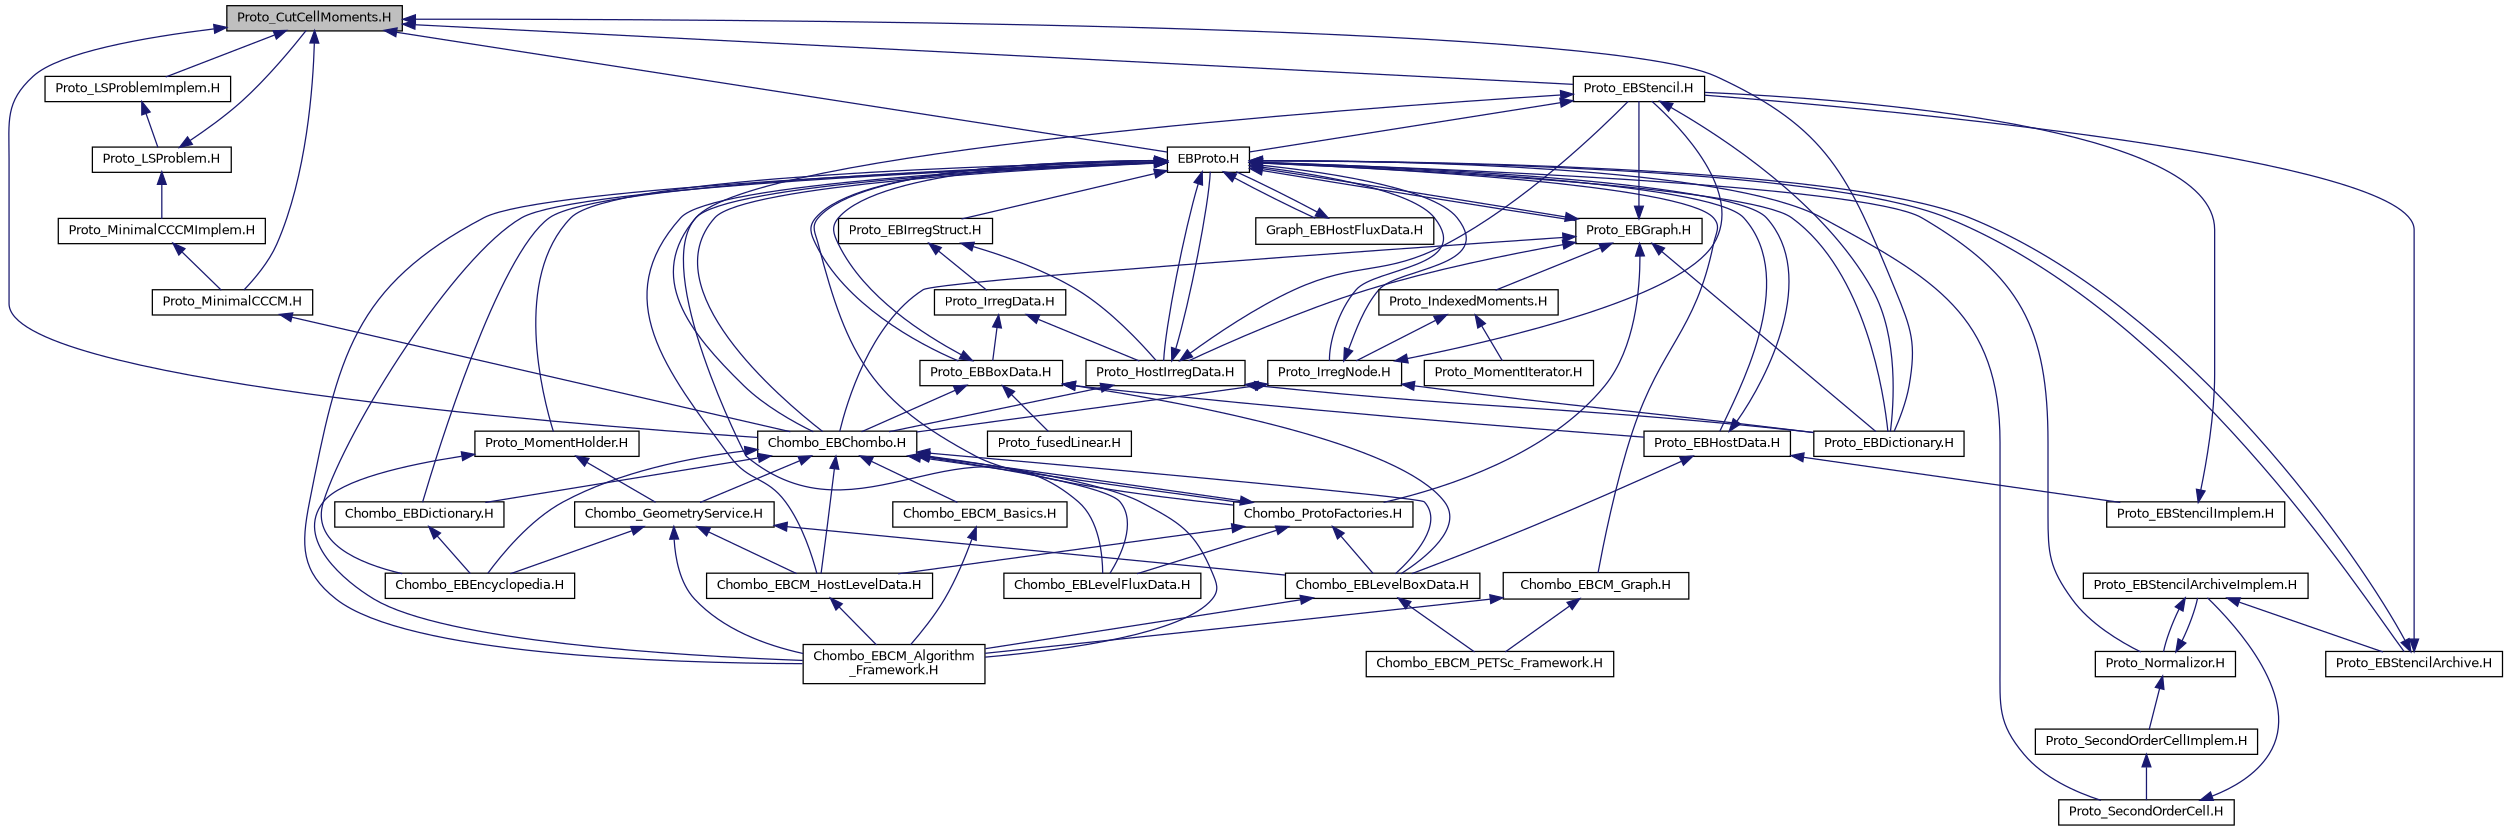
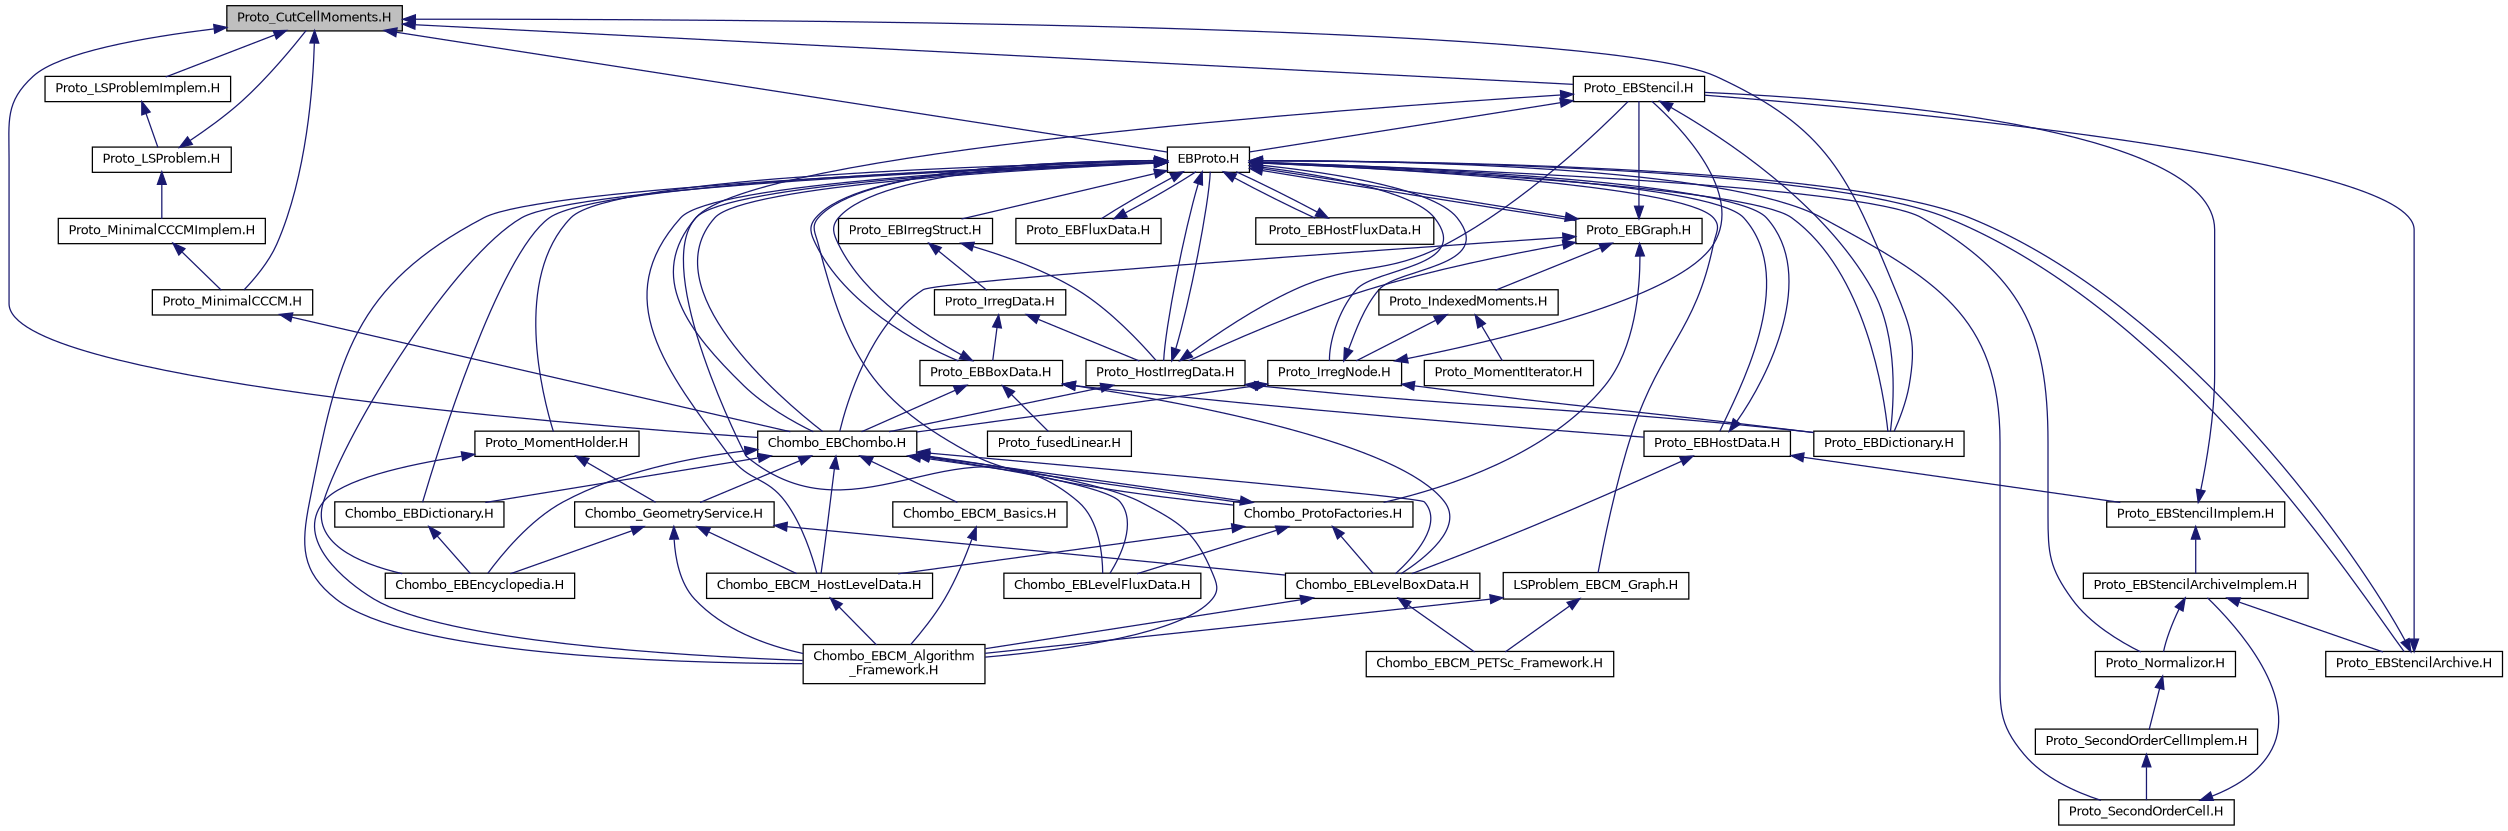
node "Proto_EBFluxData.H": added
node "Graph_EBHostFluxData.H": label "Graph_EBHostFluxData.H" -> "Proto_EBHostFluxData.H"
edge "Proto_EBDictionary.H" -> "Proto_EBGraph.H": removed
node "Chombo_EBCM_Graph.H": label "Chombo_EBCM_Graph.H" -> "LSProblem_EBCM_Graph.H"
edge "Proto_EBStencilArchiveImplem.H" -> "Proto_Normalizor.H": now "Proto_EBStencilArchiveImplem.H" -> "Proto_EBStencilImplem.H"
